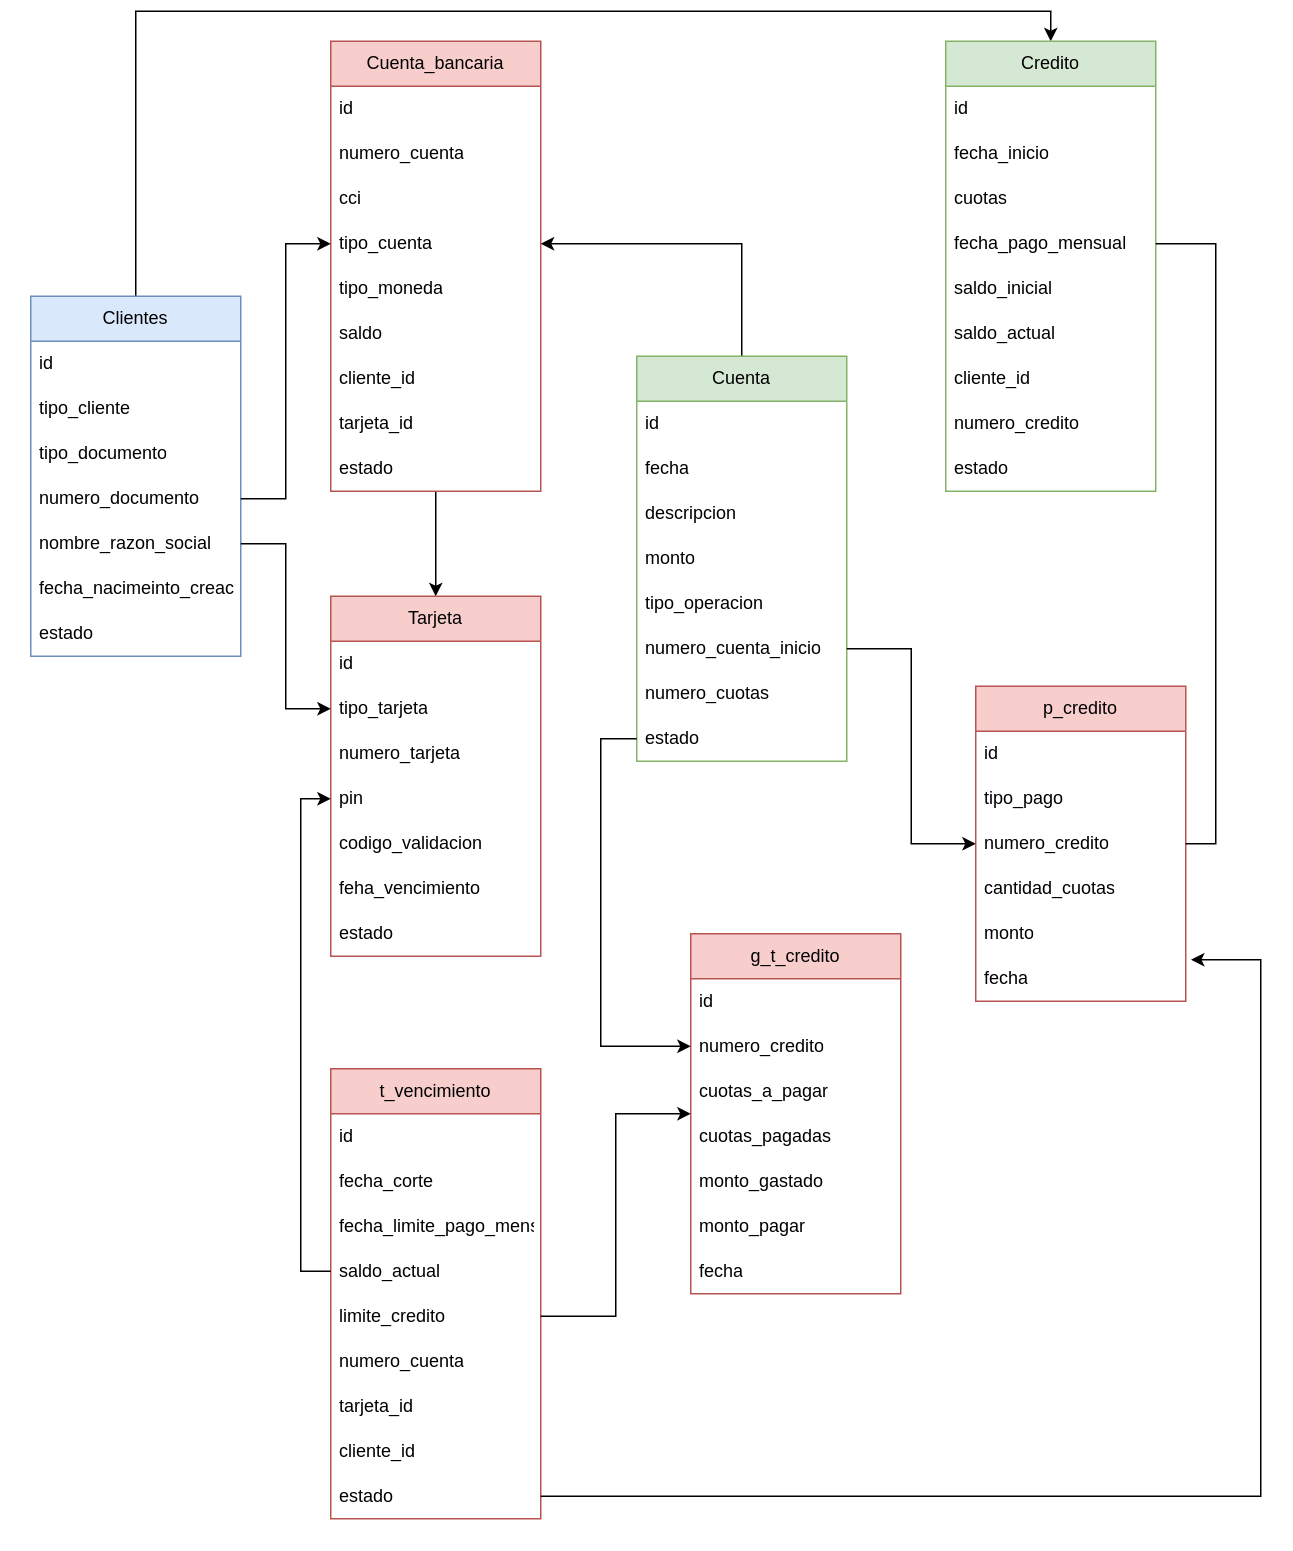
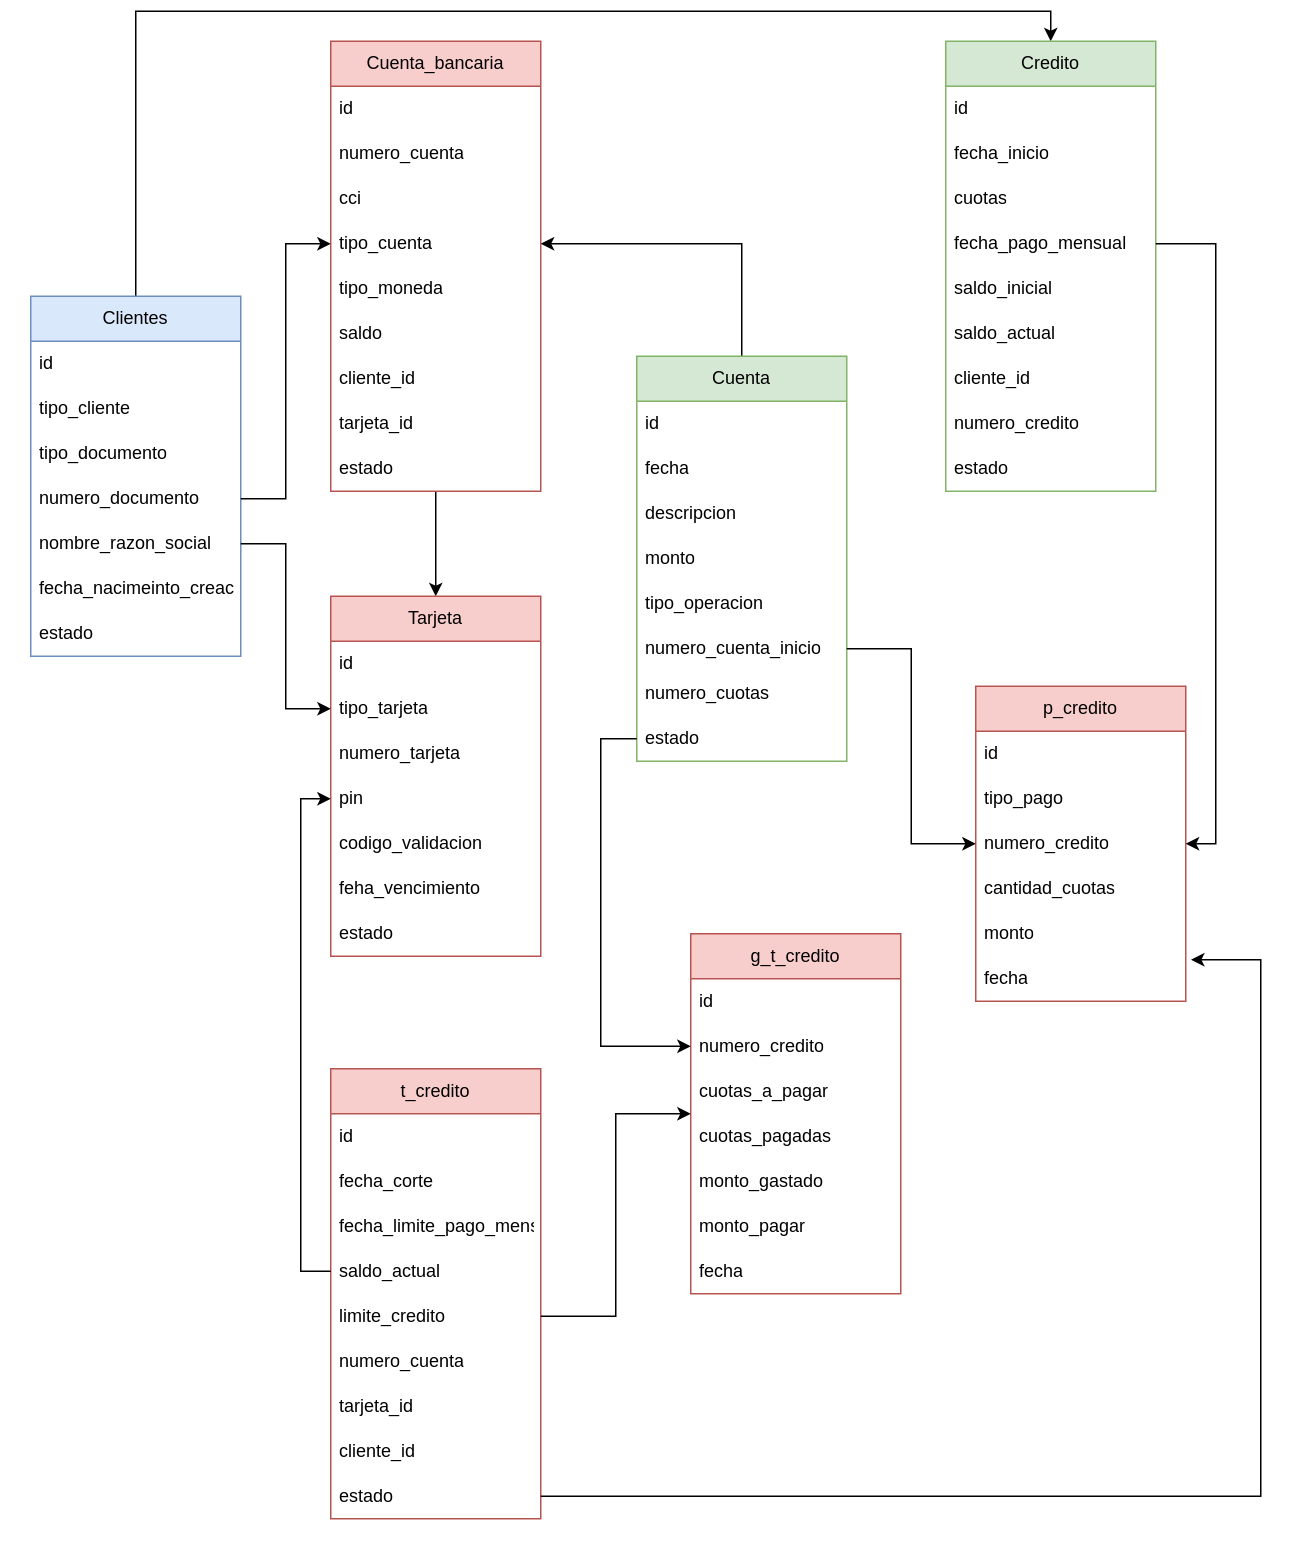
edge "fecha_pago_mensual" -- "p_credito": arrowhead none -> classic
node "t_vencimiento": label "t_vencimiento" -> "t_credito"
